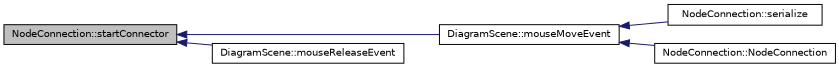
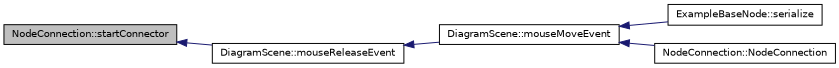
node "NodeConnection::serialize": label "NodeConnection::serialize" -> "ExampleBaseNode::serialize"
edge "DiagramScene::mouseMoveEvent" -> "NodeConnection::startConnector": now "DiagramScene::mouseMoveEvent" -> "DiagramScene::mouseReleaseEvent"
